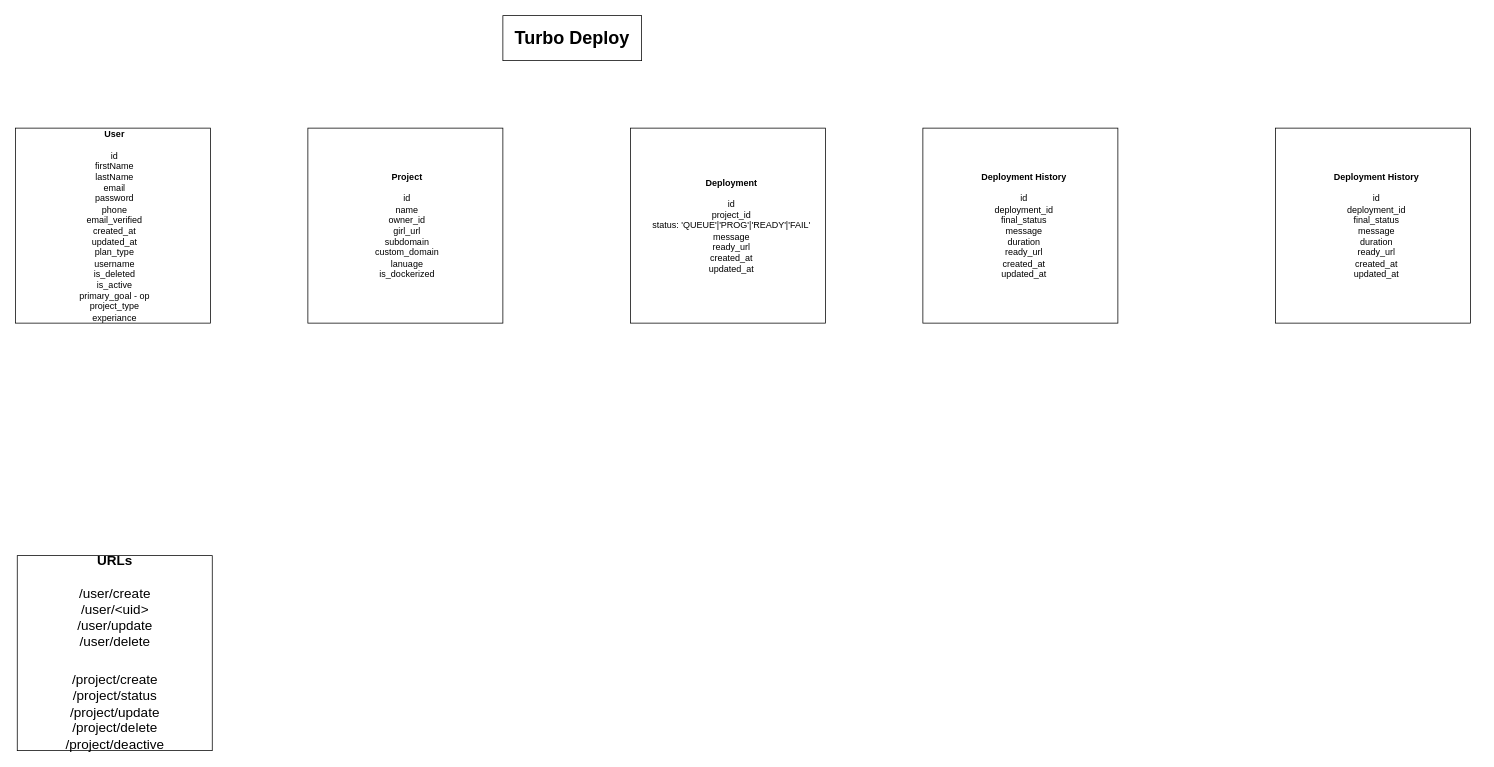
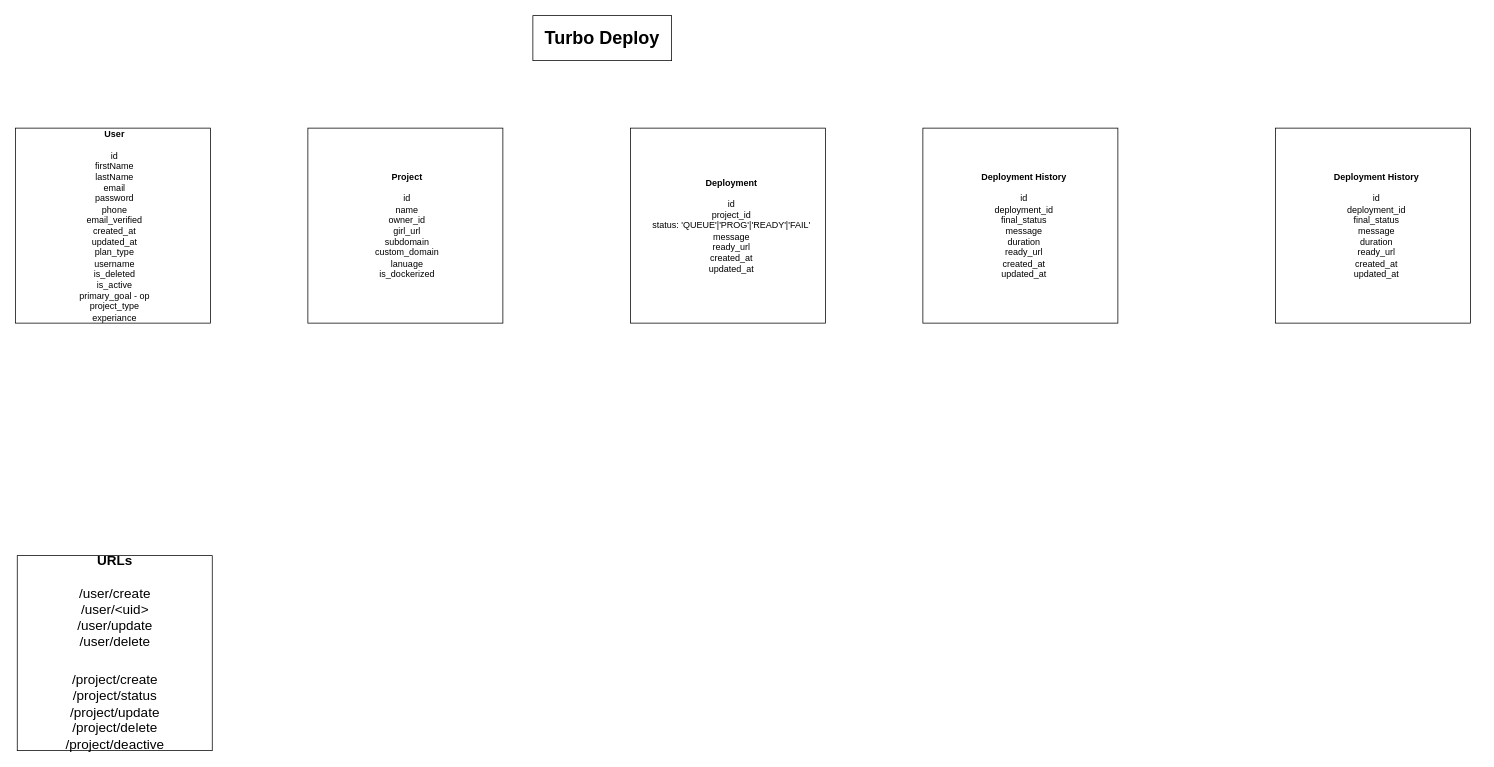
node "Turbo Deploy": moved (572, 38) -> (602, 38)
